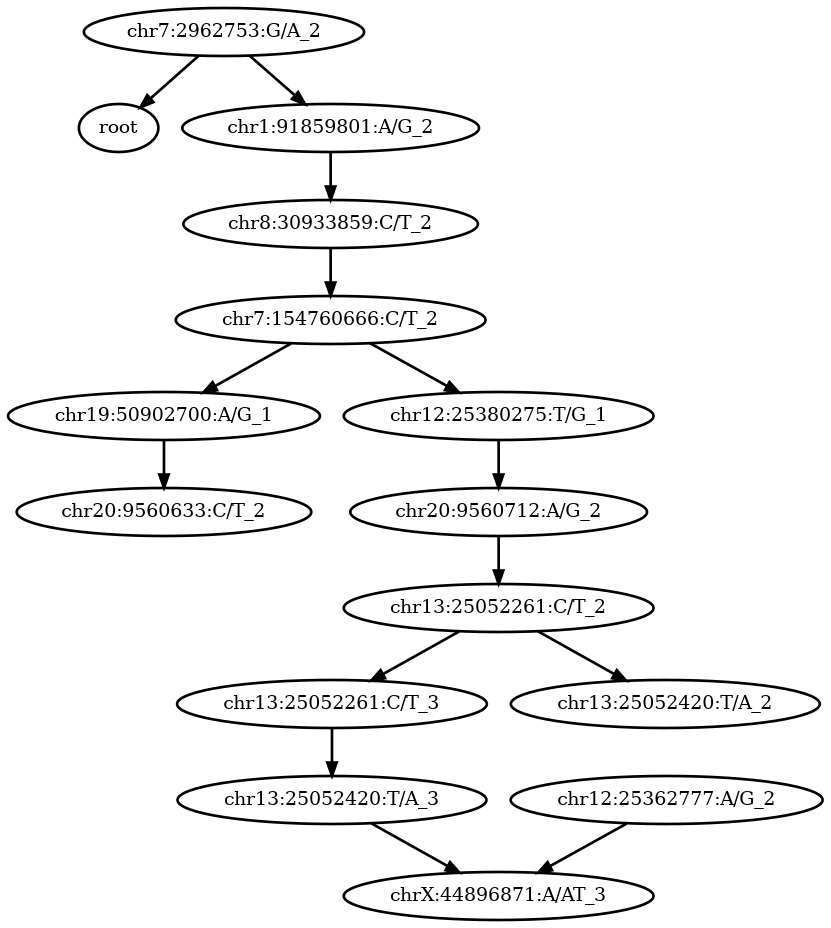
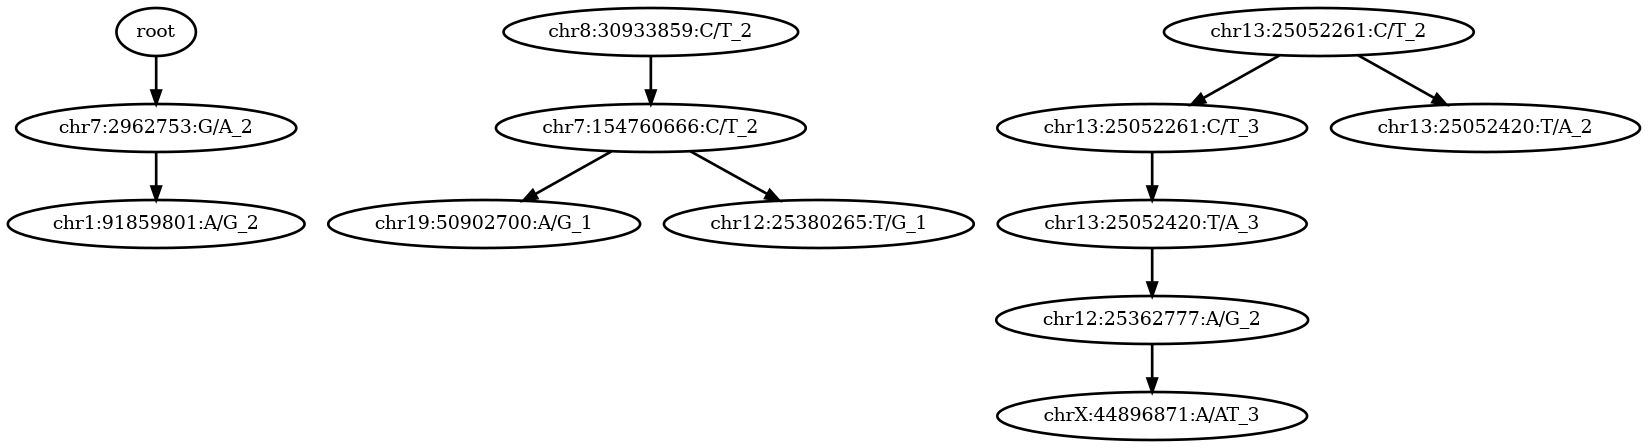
edge "chr7:2962753:G/A_2" -> "root": reversed
edge "chr1:91859801:A/G_2" -> "chr8:30933859:C/T_2": removed
node "chr12:25380275:T/G_1": label "chr12:25380275:T/G_1" -> "chr12:25380265:T/G_1"
node "chr20:9560633:C/T_2": removed
node "chr20:9560712:A/G_2": removed
edge "chr13:25052420:T/A_3" -> "chrX:44896871:A/AT_3": now "chr13:25052420:T/A_3" -> "chr12:25362777:A/G_2"
